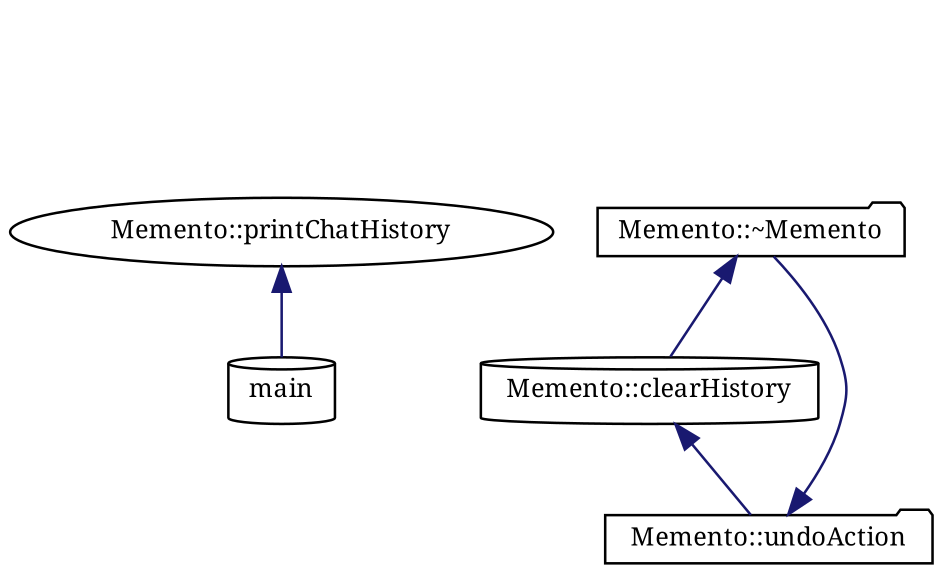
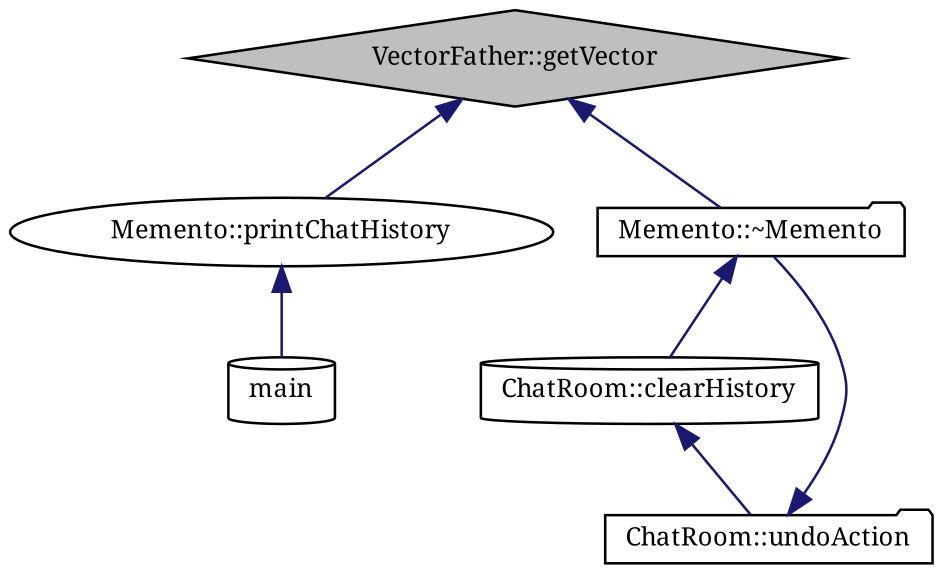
node "VectorFather::getVector": added
node "Memento::clearHistory": label "Memento::clearHistory" -> "ChatRoom::clearHistory"
node "Memento::undoAction": label "Memento::undoAction" -> "ChatRoom::undoAction"
